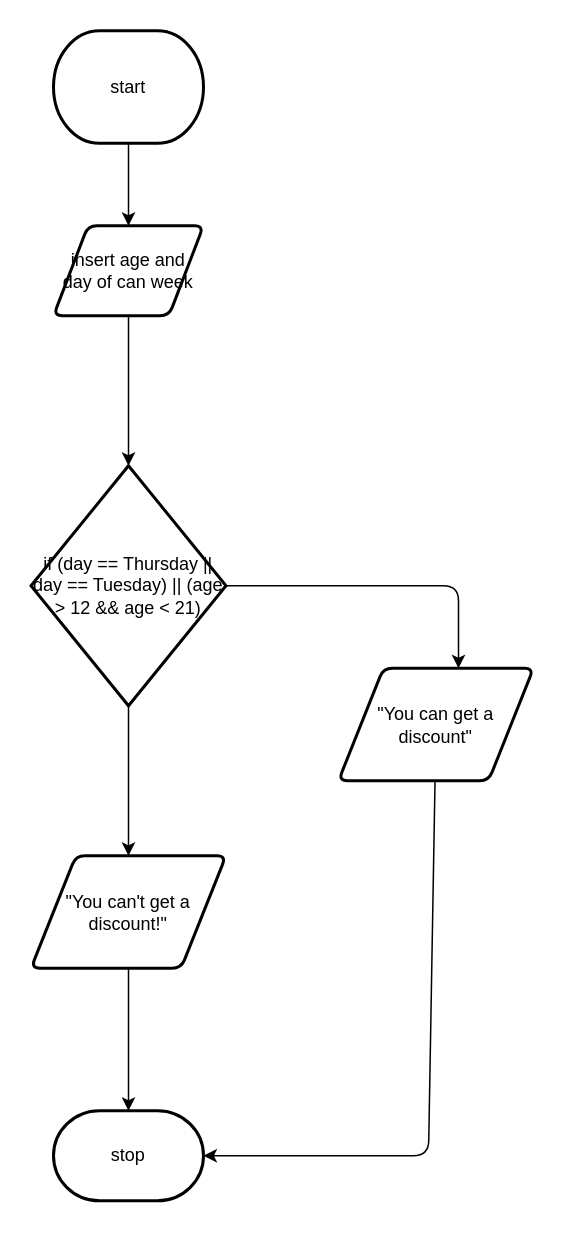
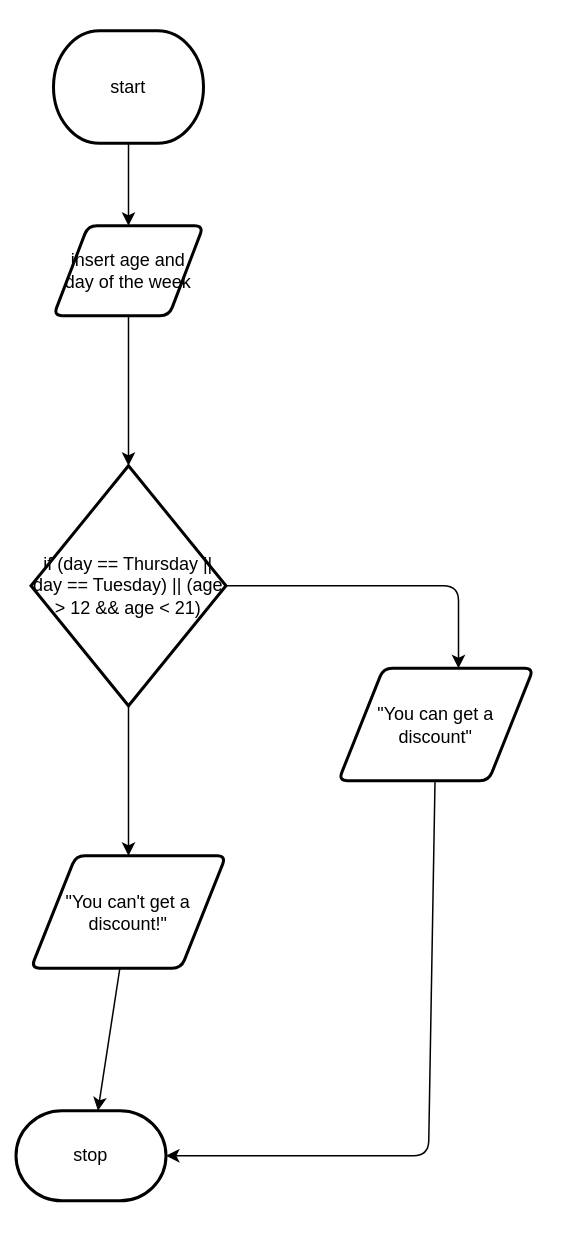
node "insert age and day of can week": label "insert age and day of can week" -> "insert age and day of the week"
node "stop": moved (128, 1156) -> (91, 1156)
